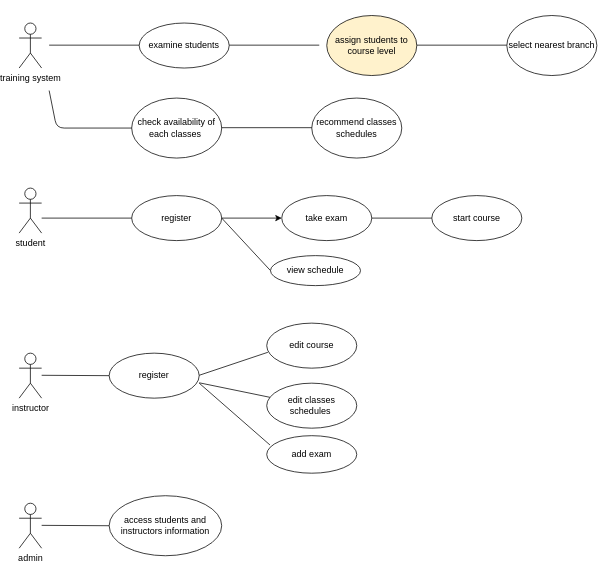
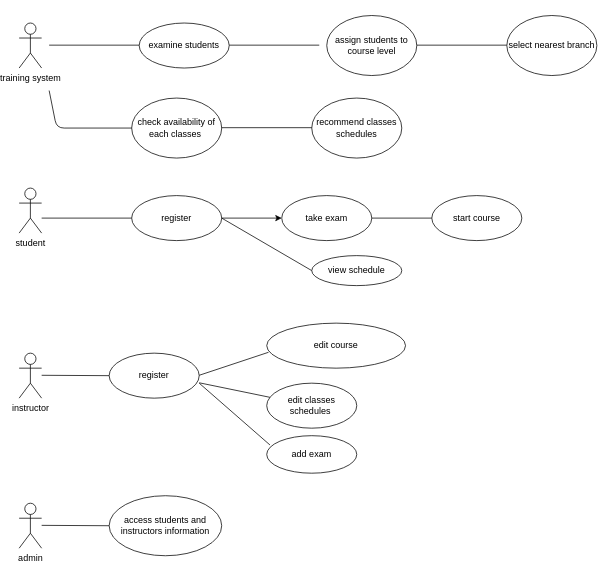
node "assign students to course level": fillcolor #fff2cc -> #ffffff
node "view schedule": moved (315, 270) -> (357, 270)
node "edit course": size 90x45 -> 139x45
